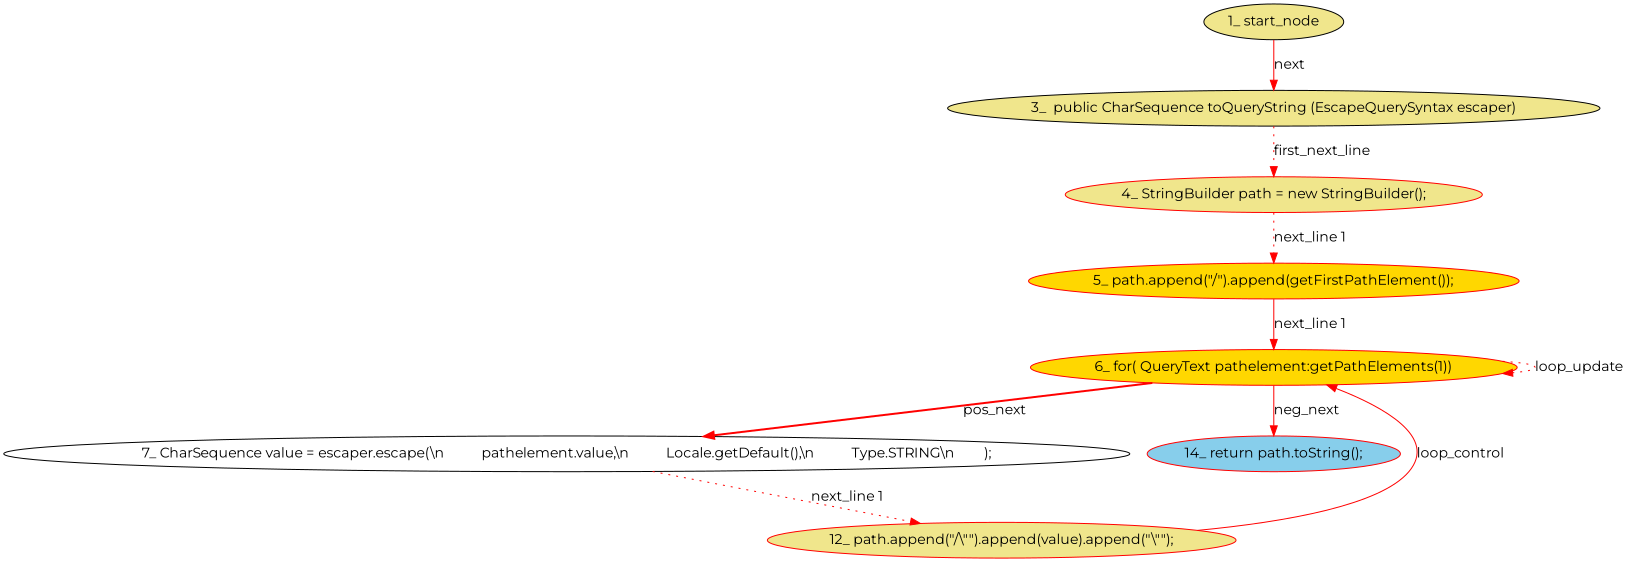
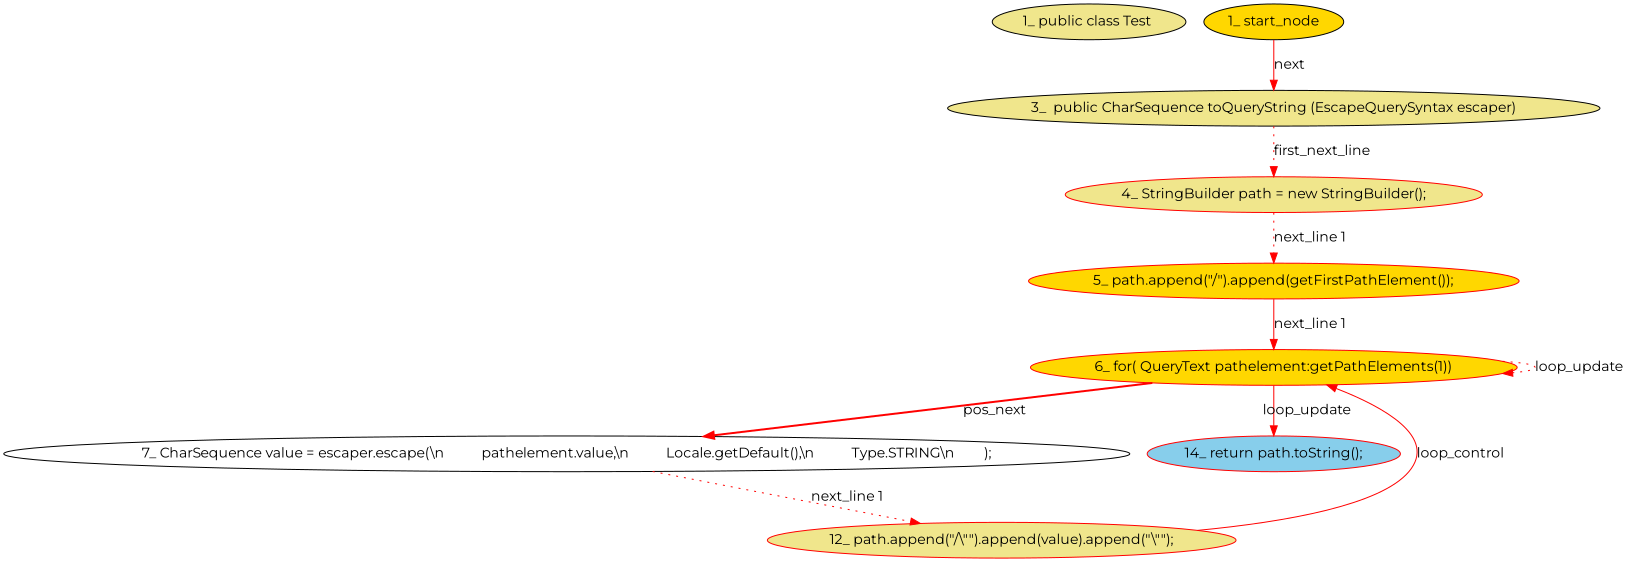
node "1_ public class Test": added
node "1_ start_node": fillcolor khaki -> gold
edge "6_ for( QueryText pathelement:getPathElements(1))" -> "14_ return path.toString();": label "neg_next" -> "loop_update"
